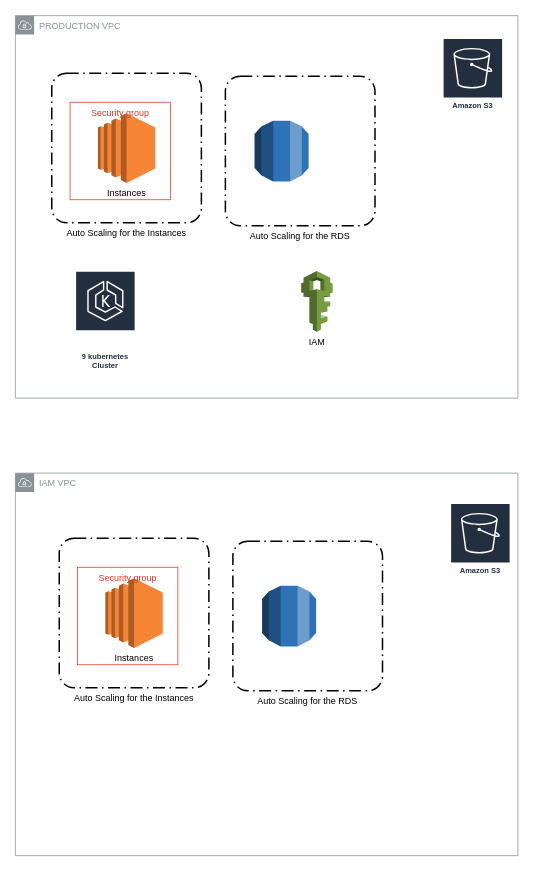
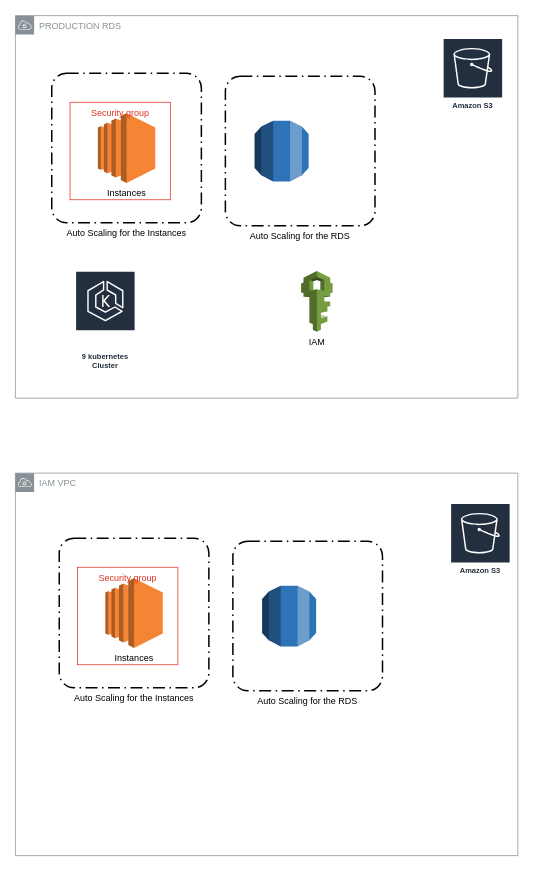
node "PRODUCTION VPC": label "PRODUCTION VPC" -> "PRODUCTION RDS"
